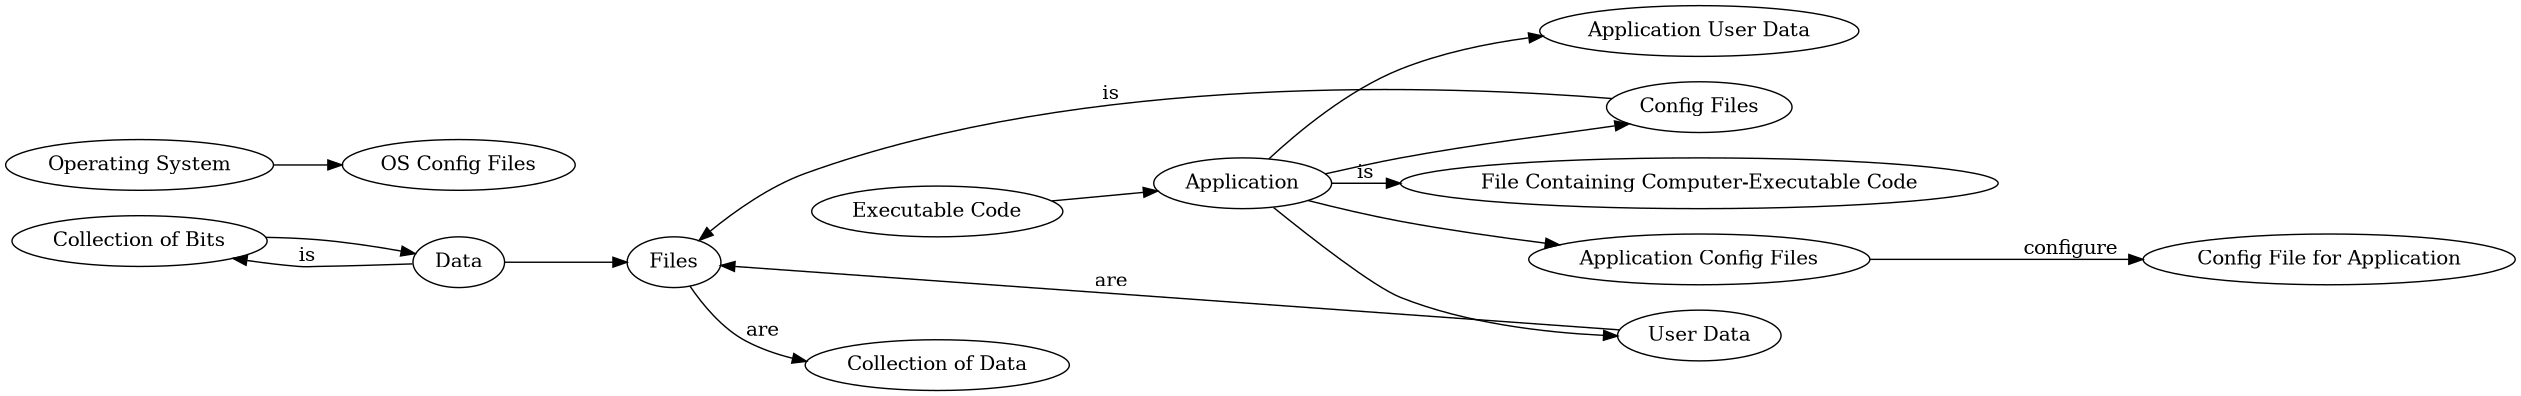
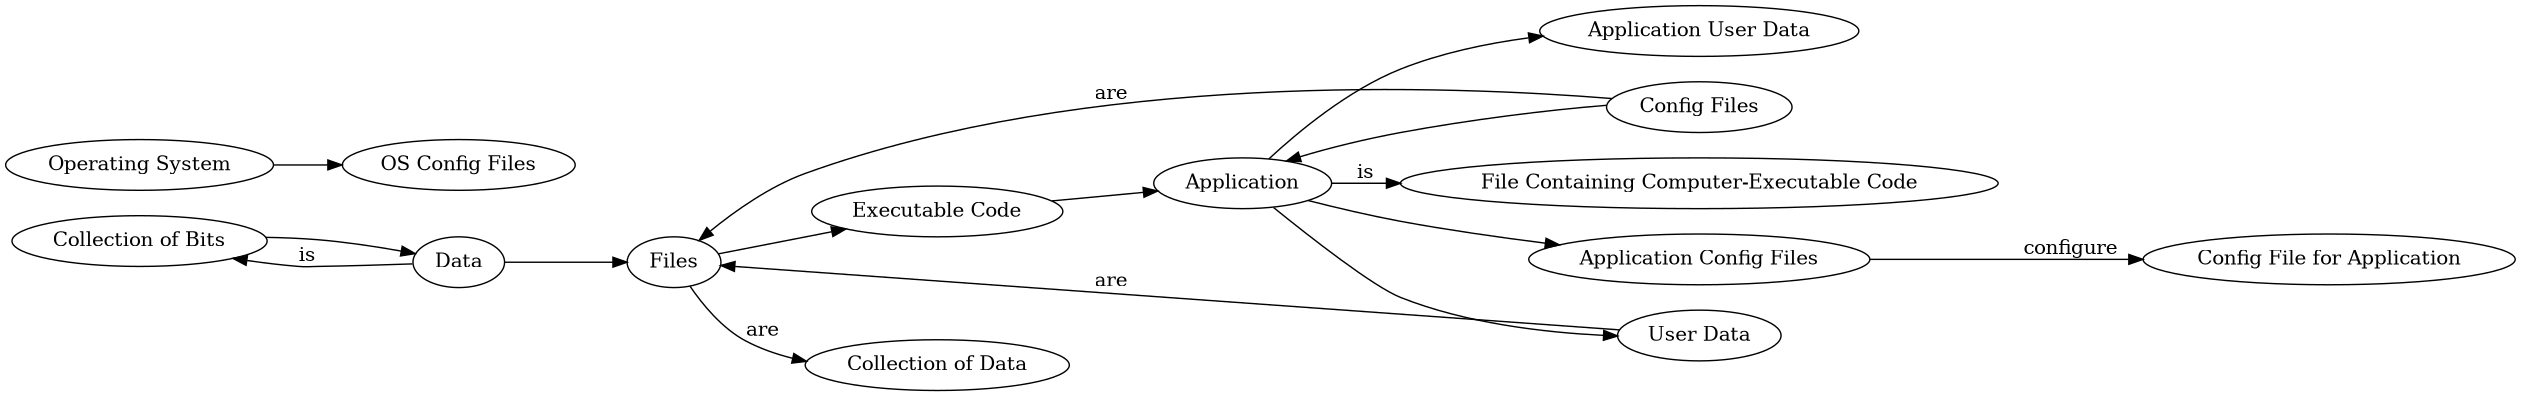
edge "Config Files" -> "Files": label "is" -> "are"
edge "Application" -> "Config Files": reversed
edge "Files" -> "Executable Code": added
